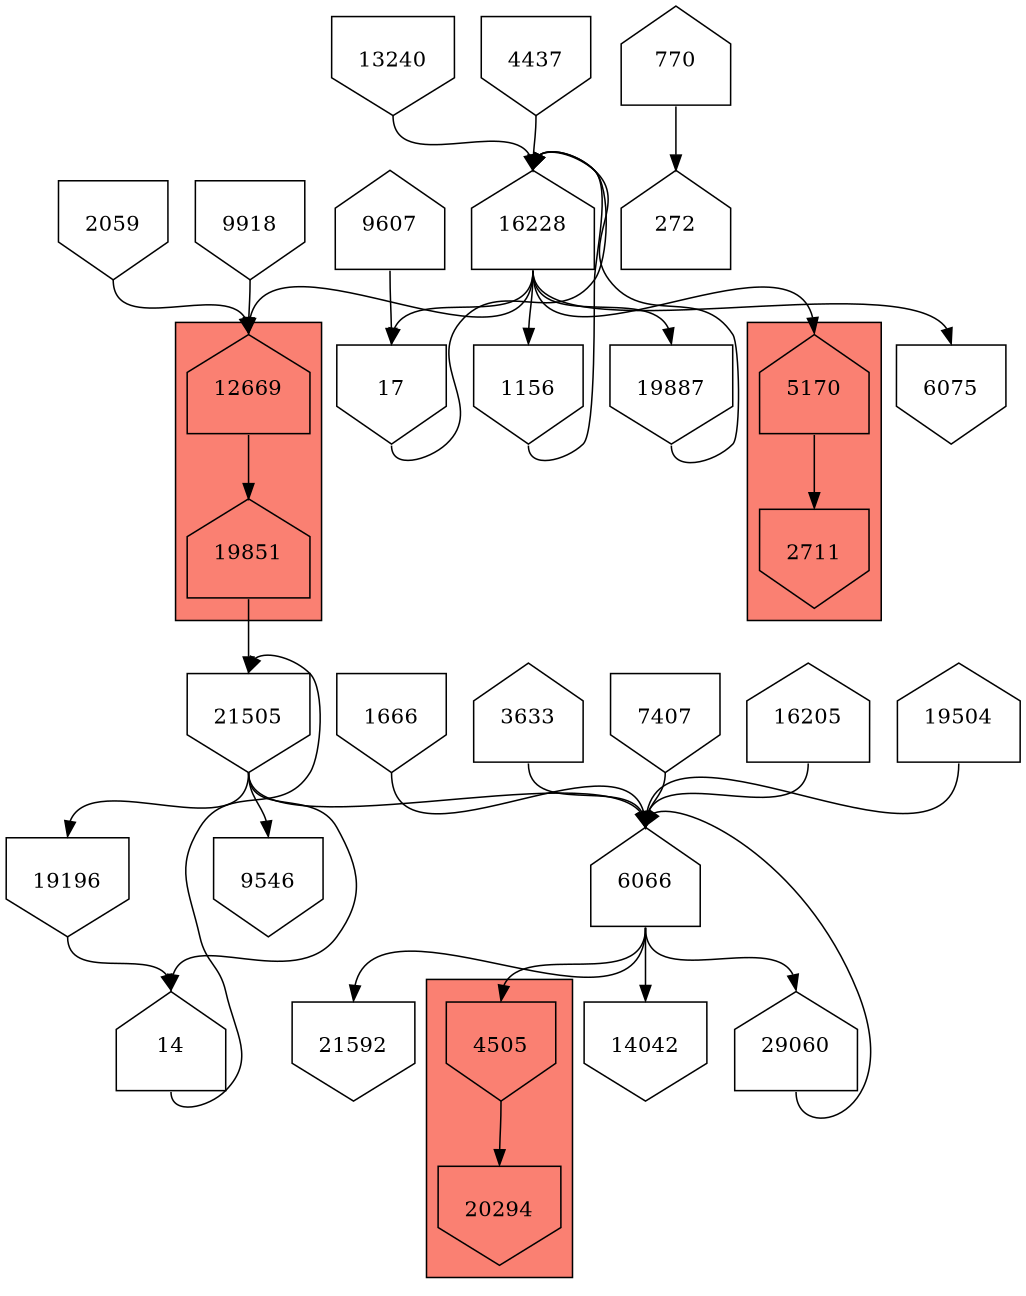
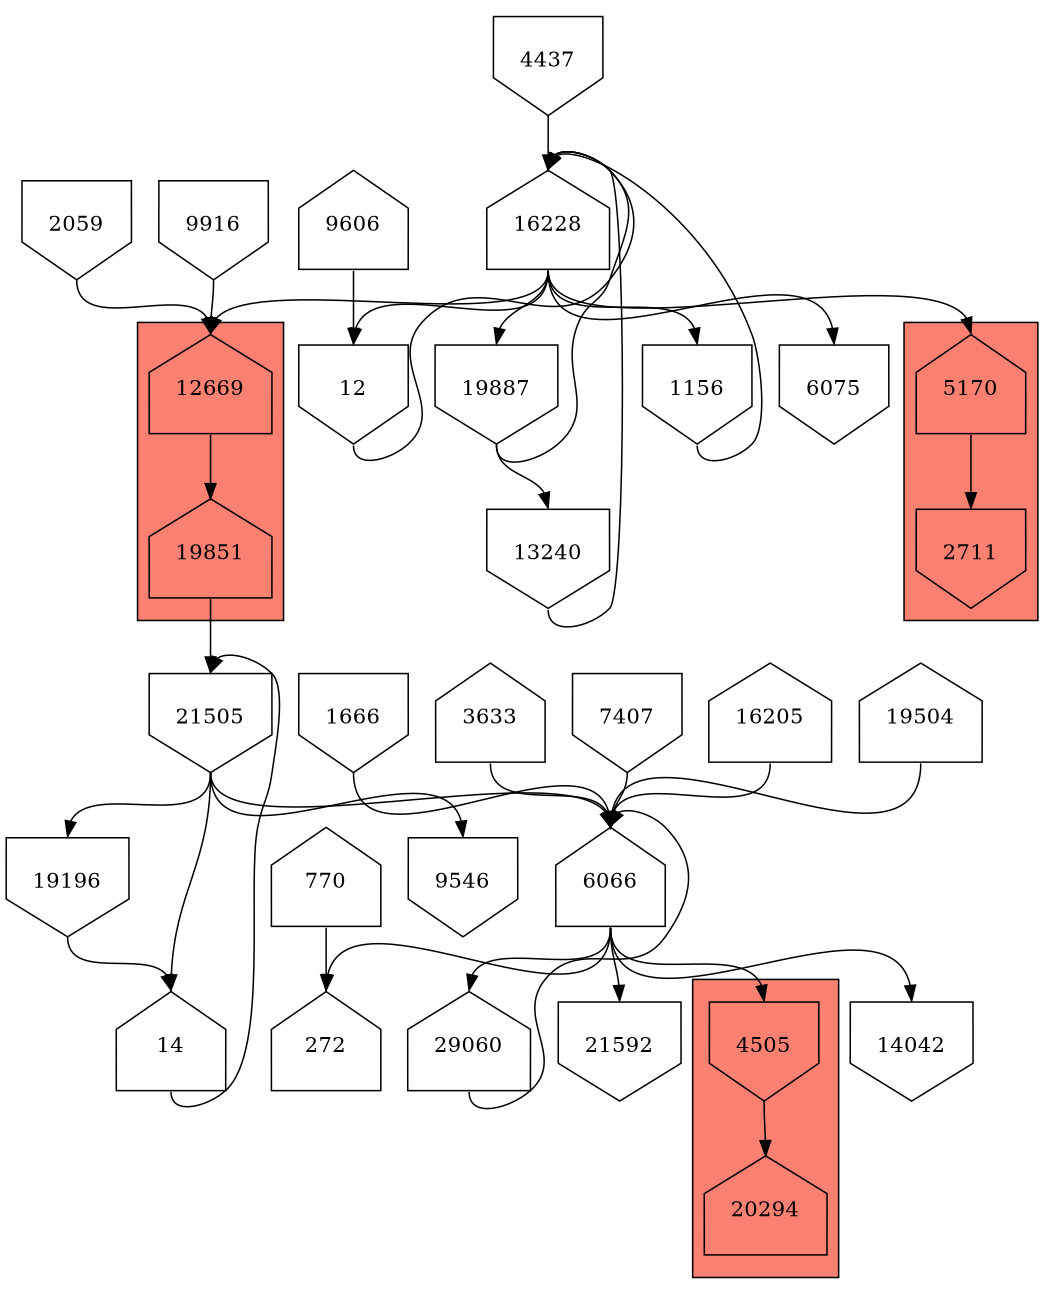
node "9918": label "9918" -> "9916"
node "9607": label "9607" -> "9606"
node "17": label "17" -> "12"
edge "19887" -> "13240": added
edge "6066" -> "272": added
node "20294": shape invhouse -> house
